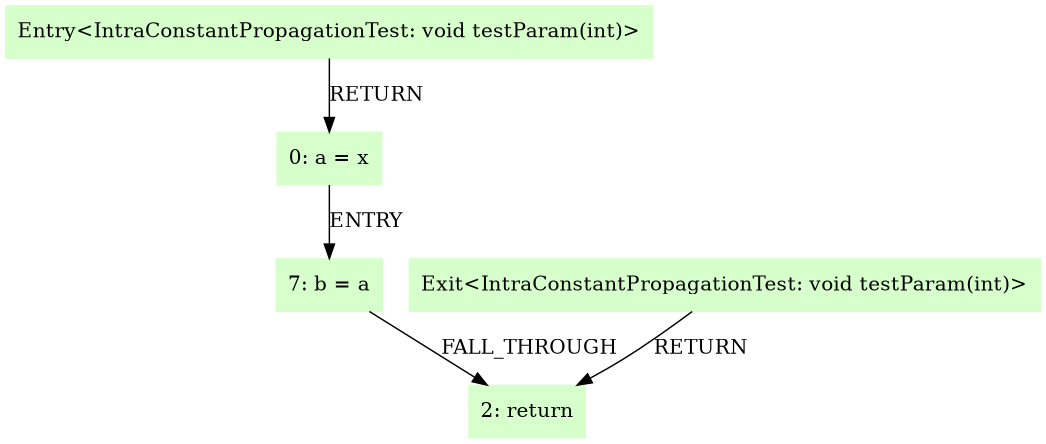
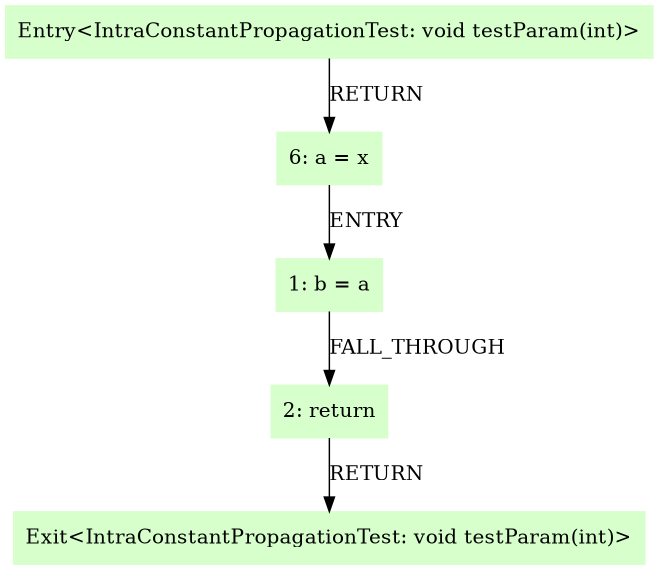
node "0: a = x": label "0: a = x" -> "6: a = x"
node "7: b = a": label "7: b = a" -> "1: b = a"
edge "Exit<IntraConstantPropagationTest: void testParam(int)>" -> "2: return": reversed
